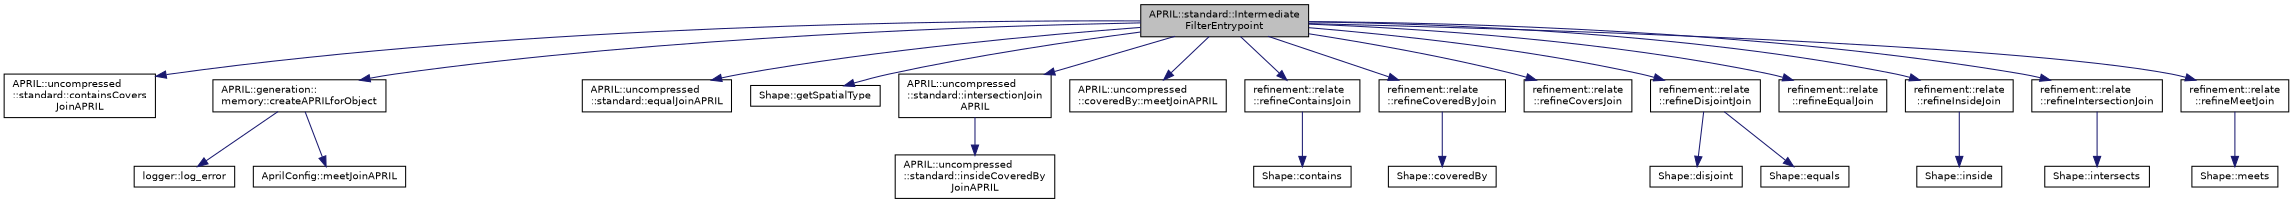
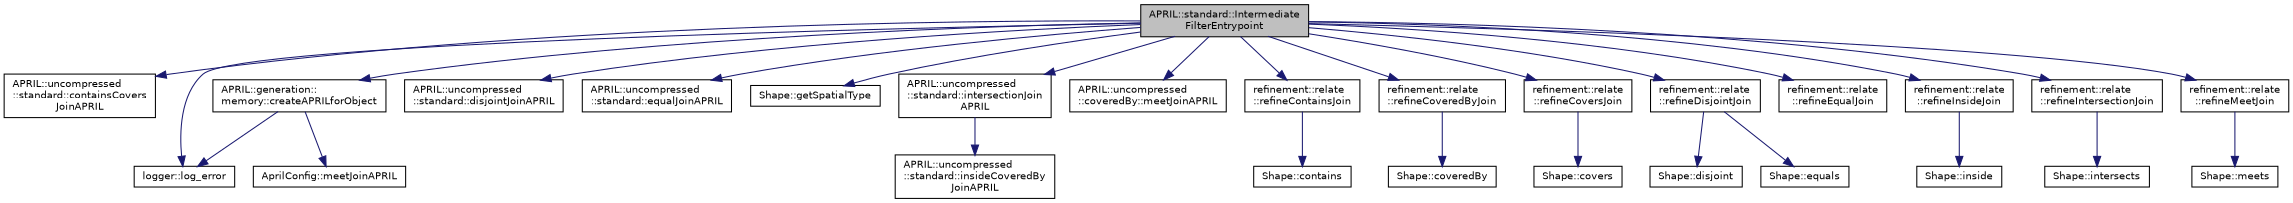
edge "APRIL::standard::Intermediate FilterEntrypoint" -> "logger::log_error": added
node "APRIL::uncompressed ::standard::disjointJoinAPRIL": added
node "Shape::covers": added
